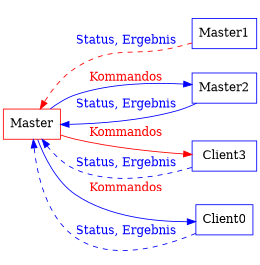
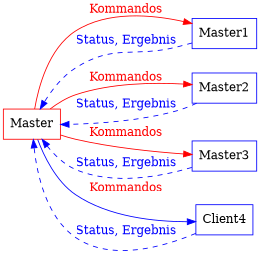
edge "Master" -> "Master1": added, label "Kommandos"
edge "Master1" -> "Master": color red -> blue
edge "Master" -> "Master2": color blue -> red
edge "Master2" -> "Master": style solid -> dashed
node "Client3": label "Client3" -> "Master3"
node "Client0": label "Client0" -> "Client4"
